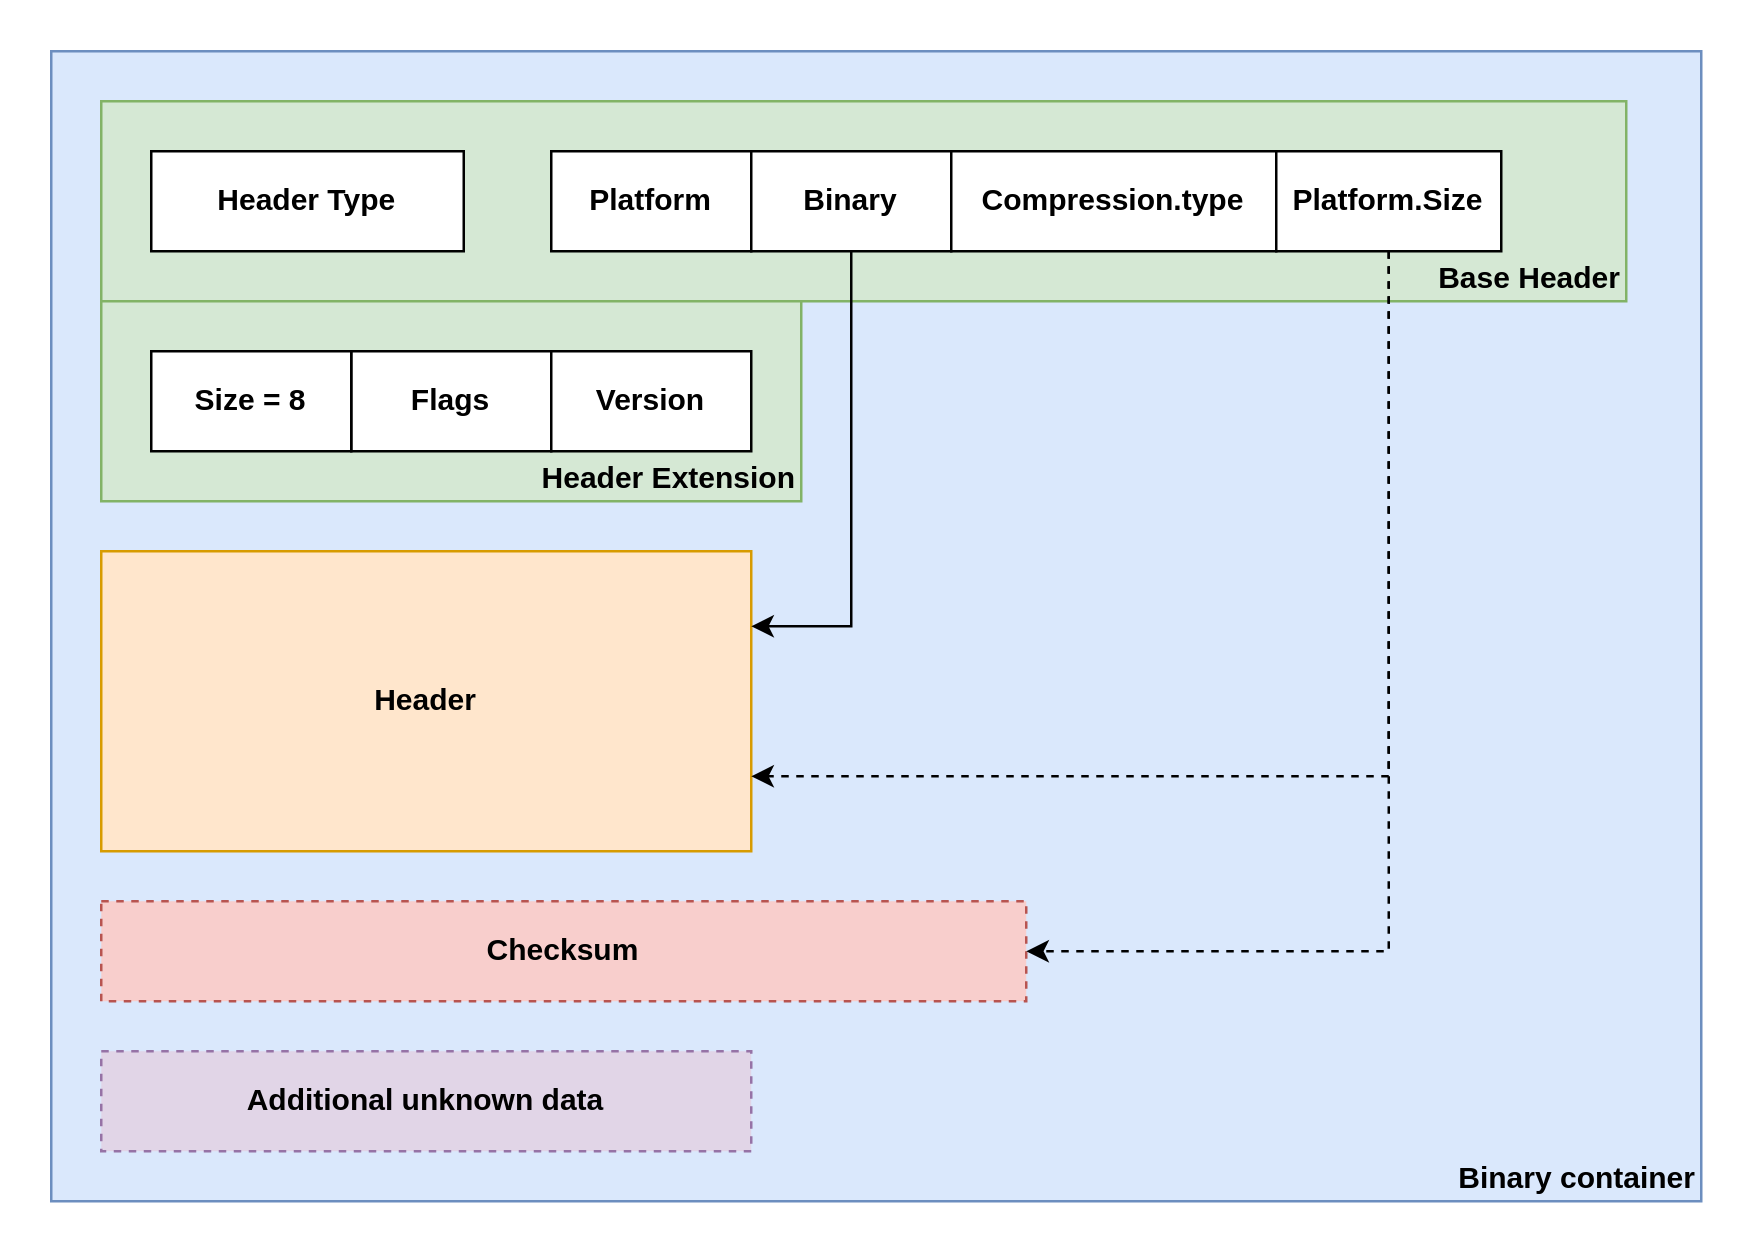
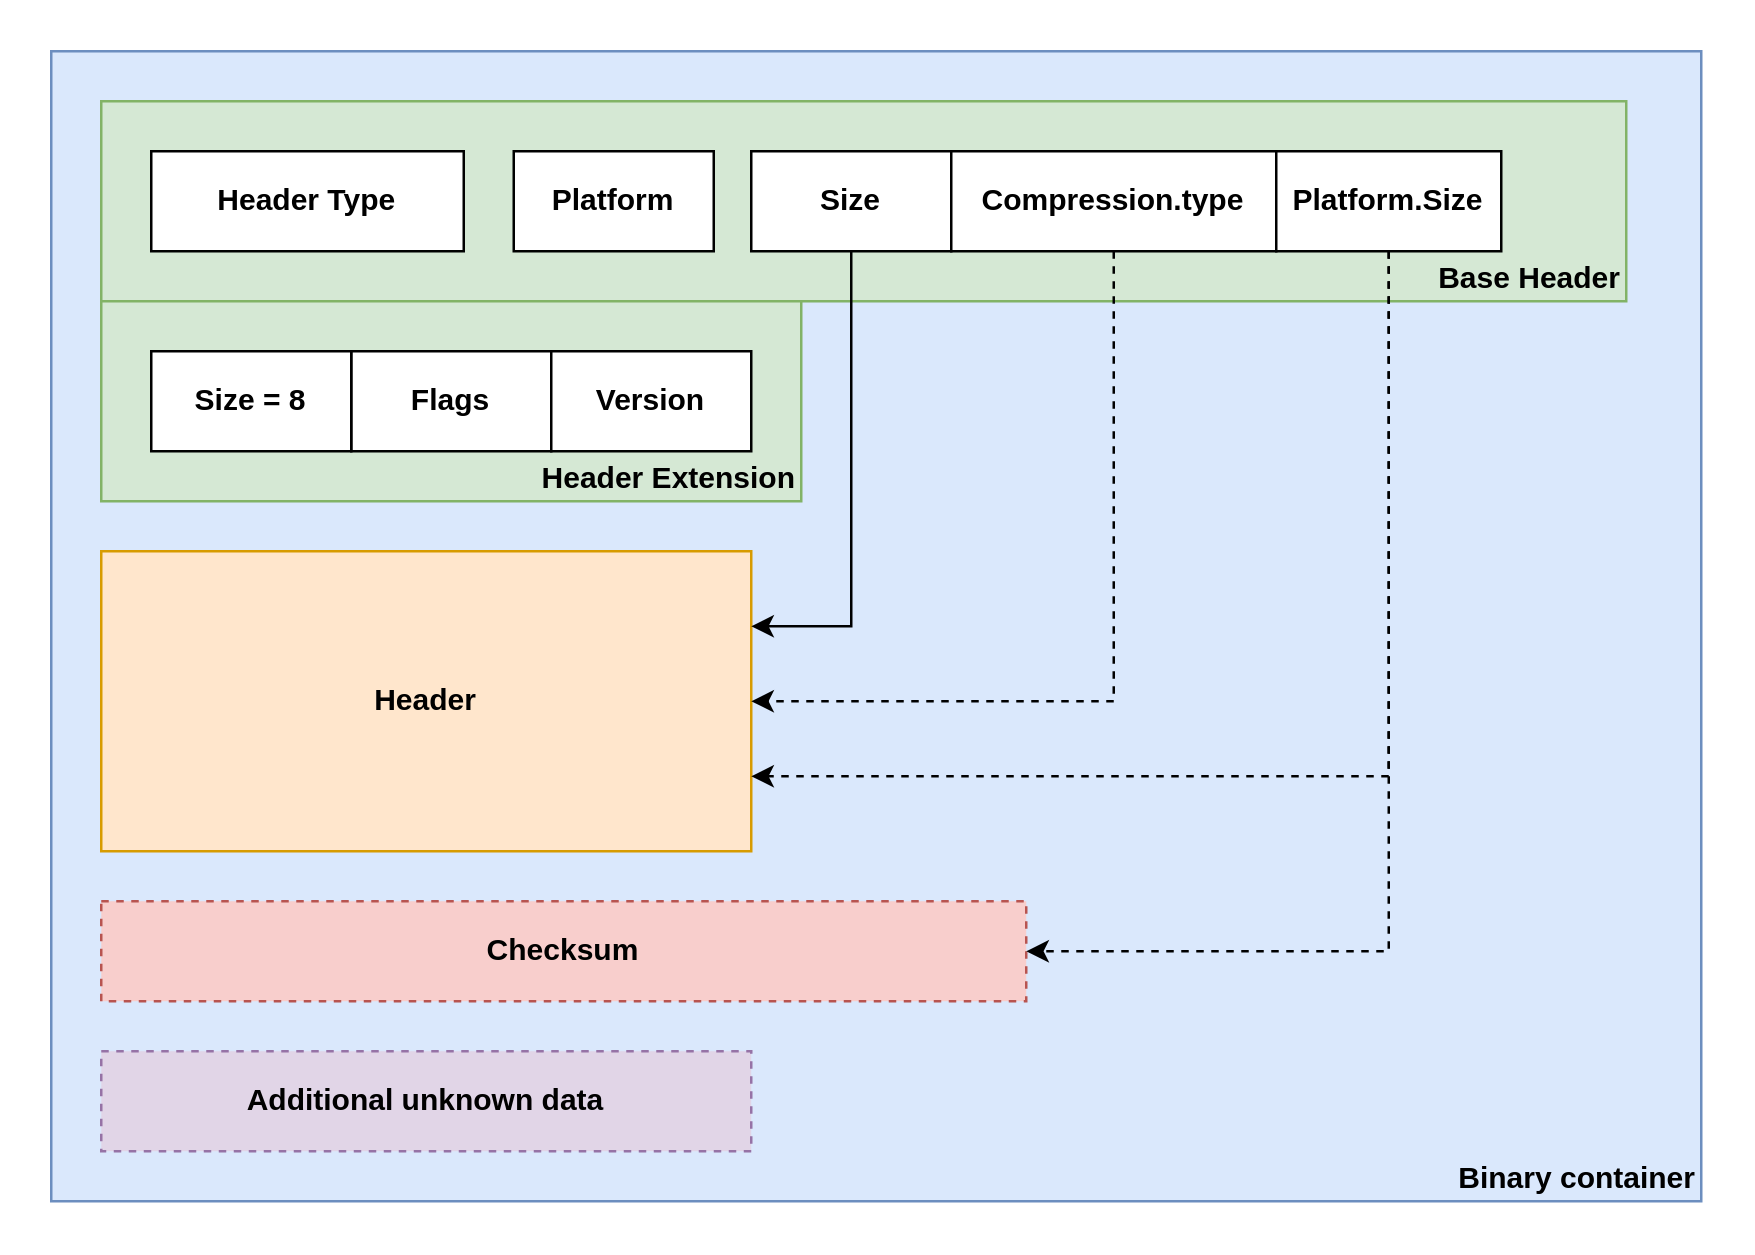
node "Platform": moved (651, 201) -> (614, 201)
node "Binary": label "Binary" -> "Size"
edge "Compression.type" -> "Header": added
